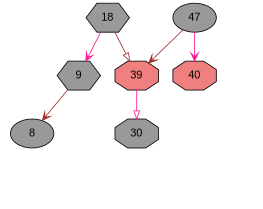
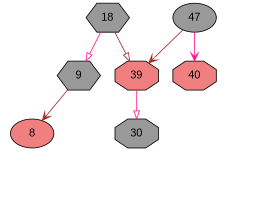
edge "18" -> "9": arrowhead vee -> onormal
node "8": fillcolor grey60 -> lightcoral
